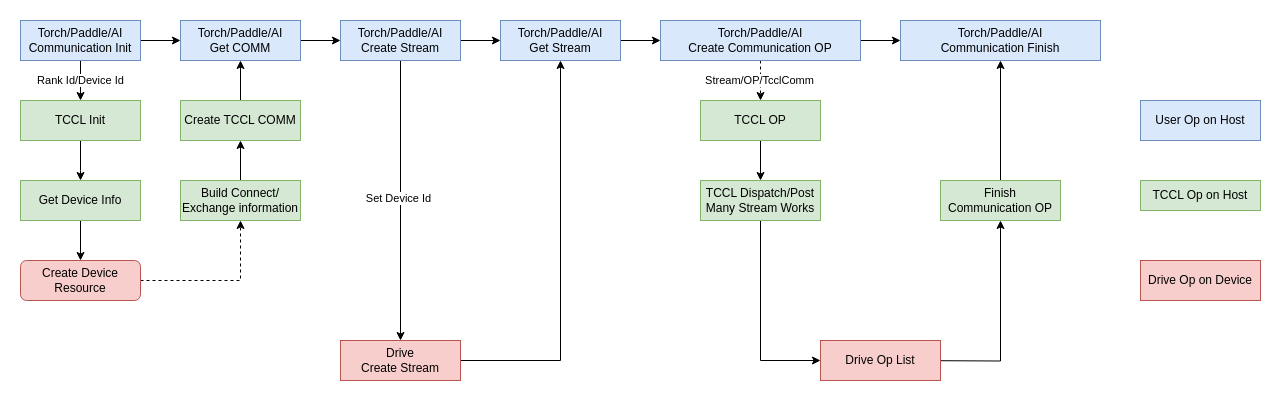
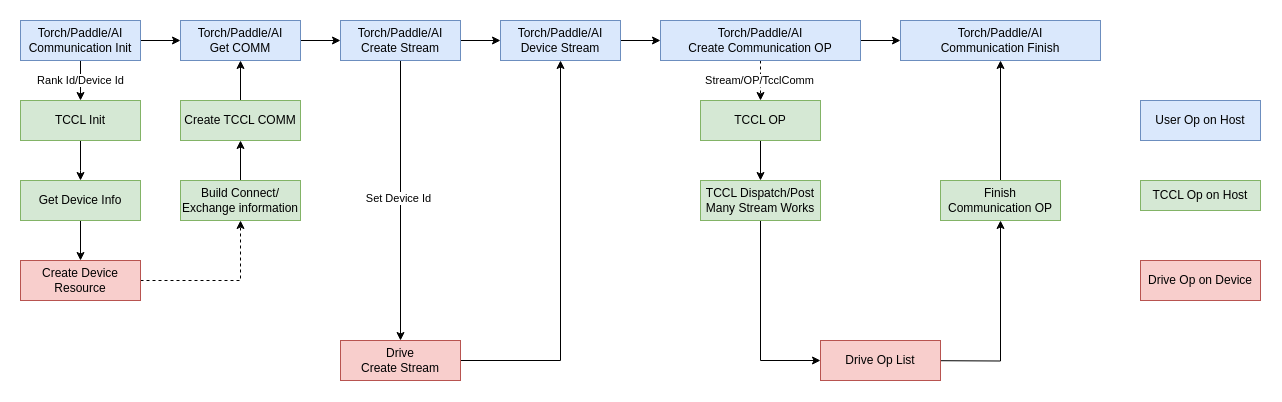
node "Torch/Paddle/AI Get Stream": label "Torch/Paddle/AI Get Stream" -> "Torch/Paddle/AI Device Stream"
node "Create Device Resource": shape rounded rectangle -> rectangle
